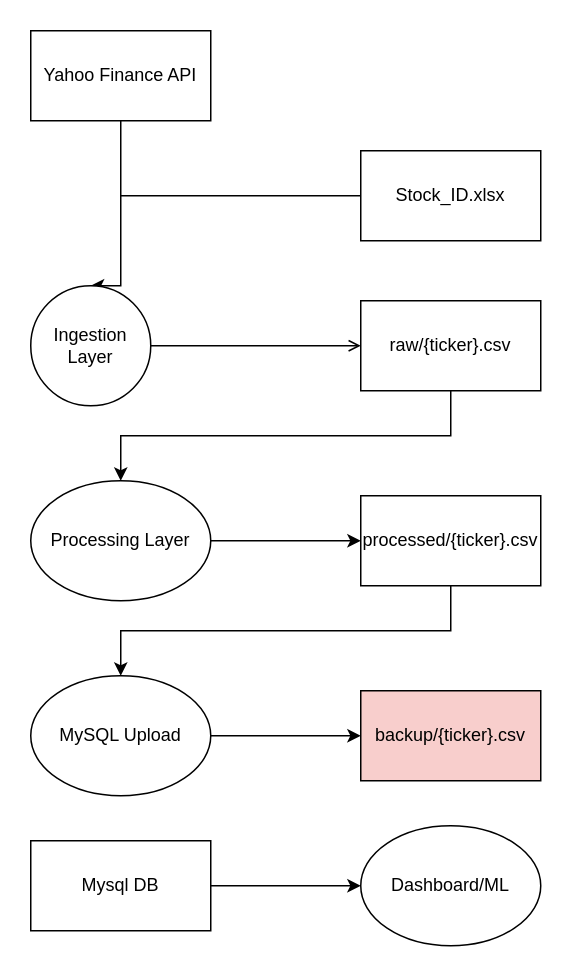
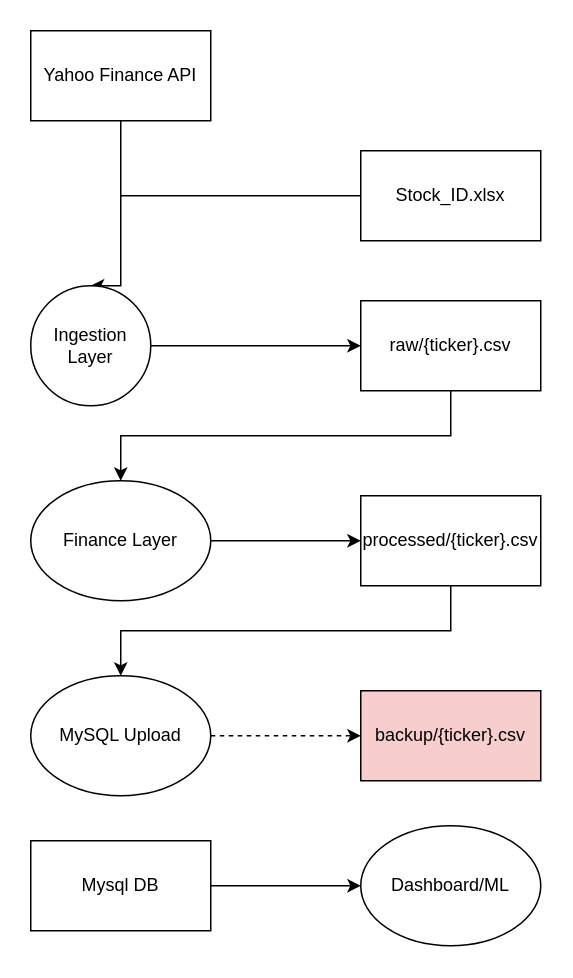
edge "Ingestion Layer" -> "raw/{ticker}.csv": arrowhead open -> classic
node "Processing Layer": label "Processing Layer" -> "Finance Layer"
edge "MySQL Upload" -> "backup/{ticker}.csv": style solid -> dashed
